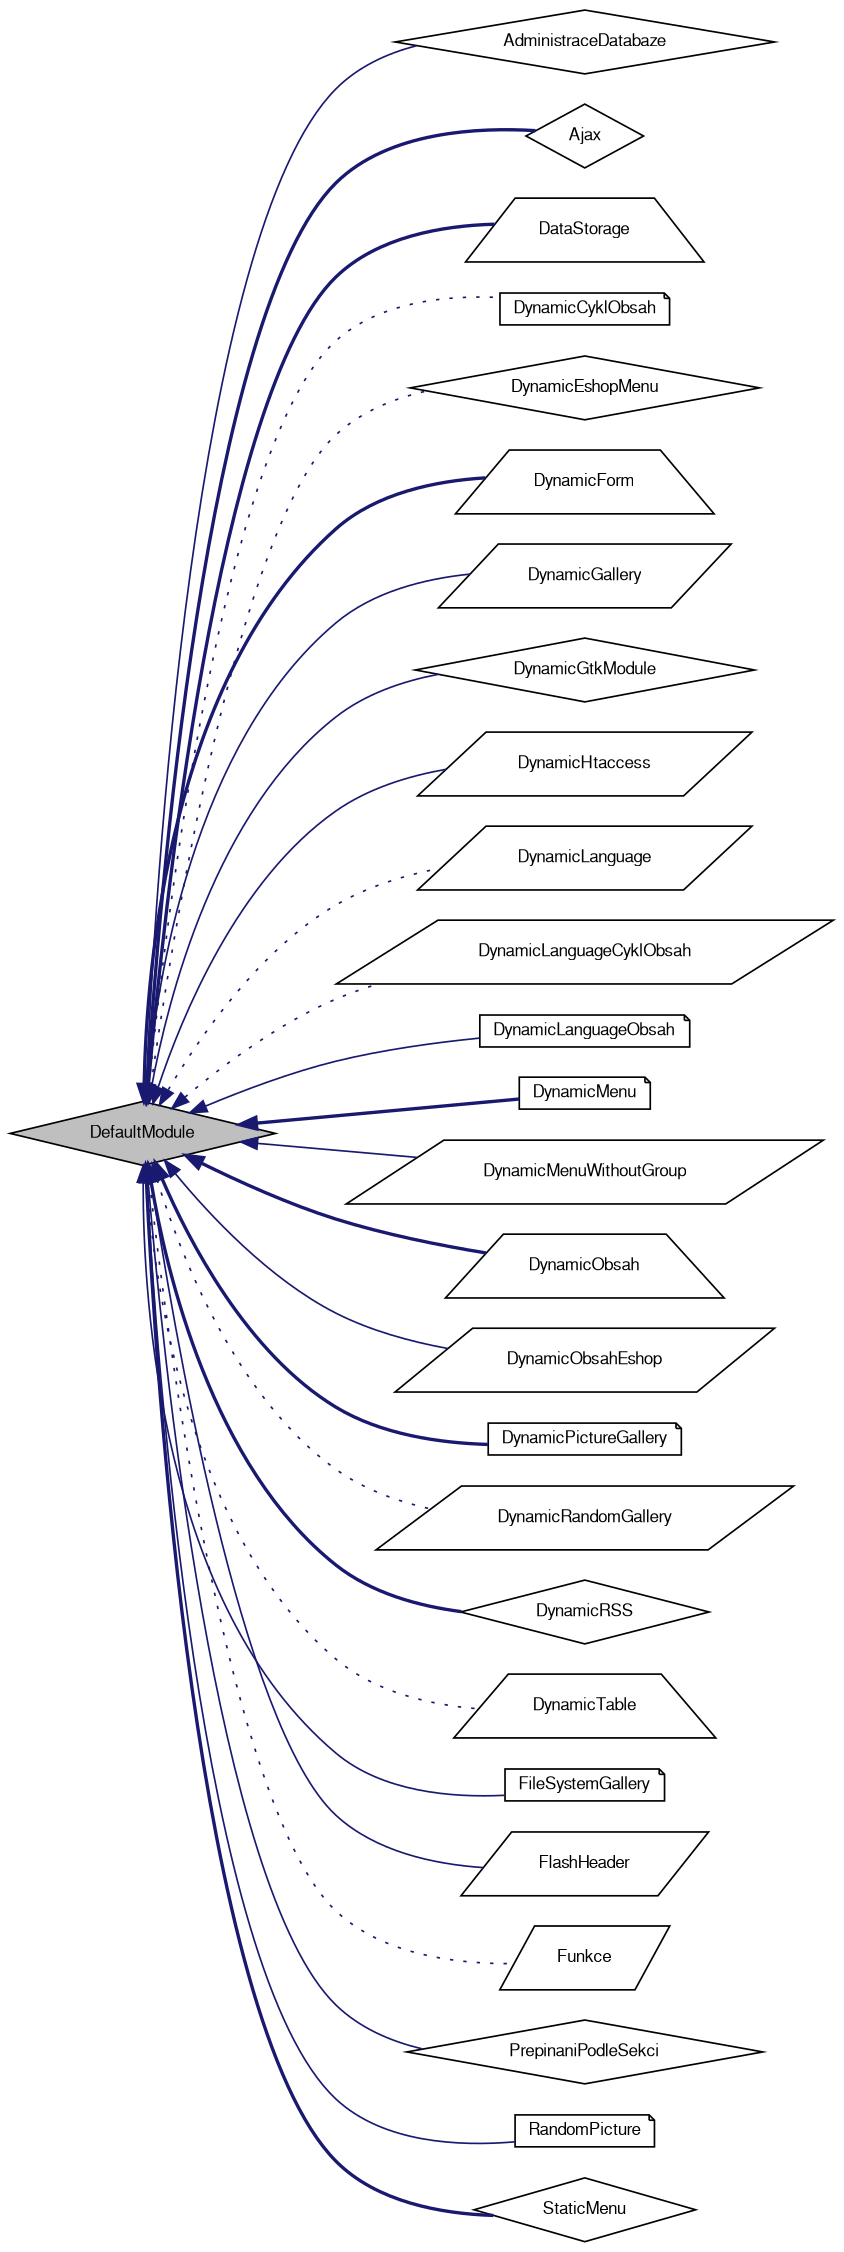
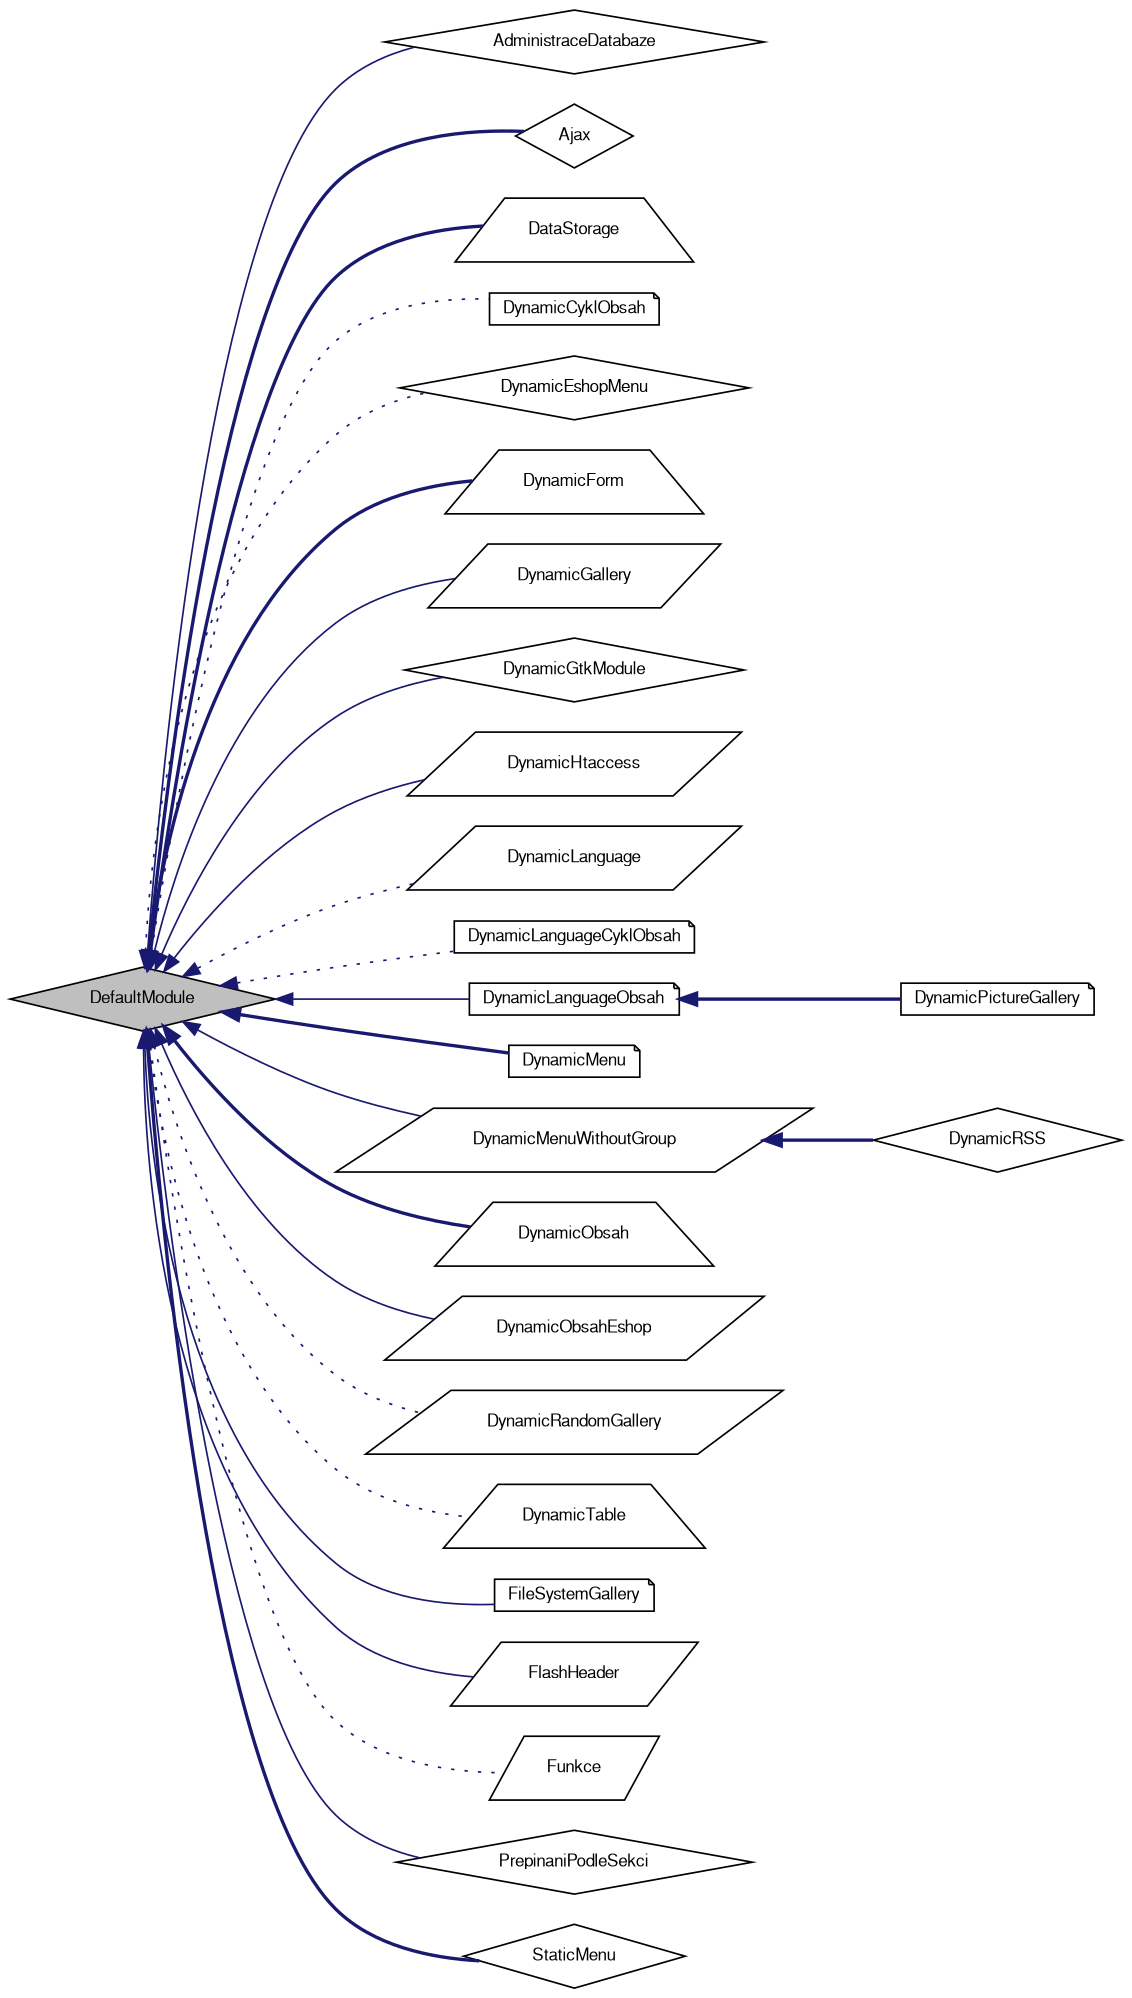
node "DynamicLanguageCyklObsah": shape parallelogram -> note
edge "DynamicPictureGallery" -> "DefaultModule": now "DynamicPictureGallery" -> "DynamicLanguageObsah"
edge "DynamicRSS" -> "DefaultModule": now "DynamicRSS" -> "DynamicMenuWithoutGroup"
node "RandomPicture": removed
